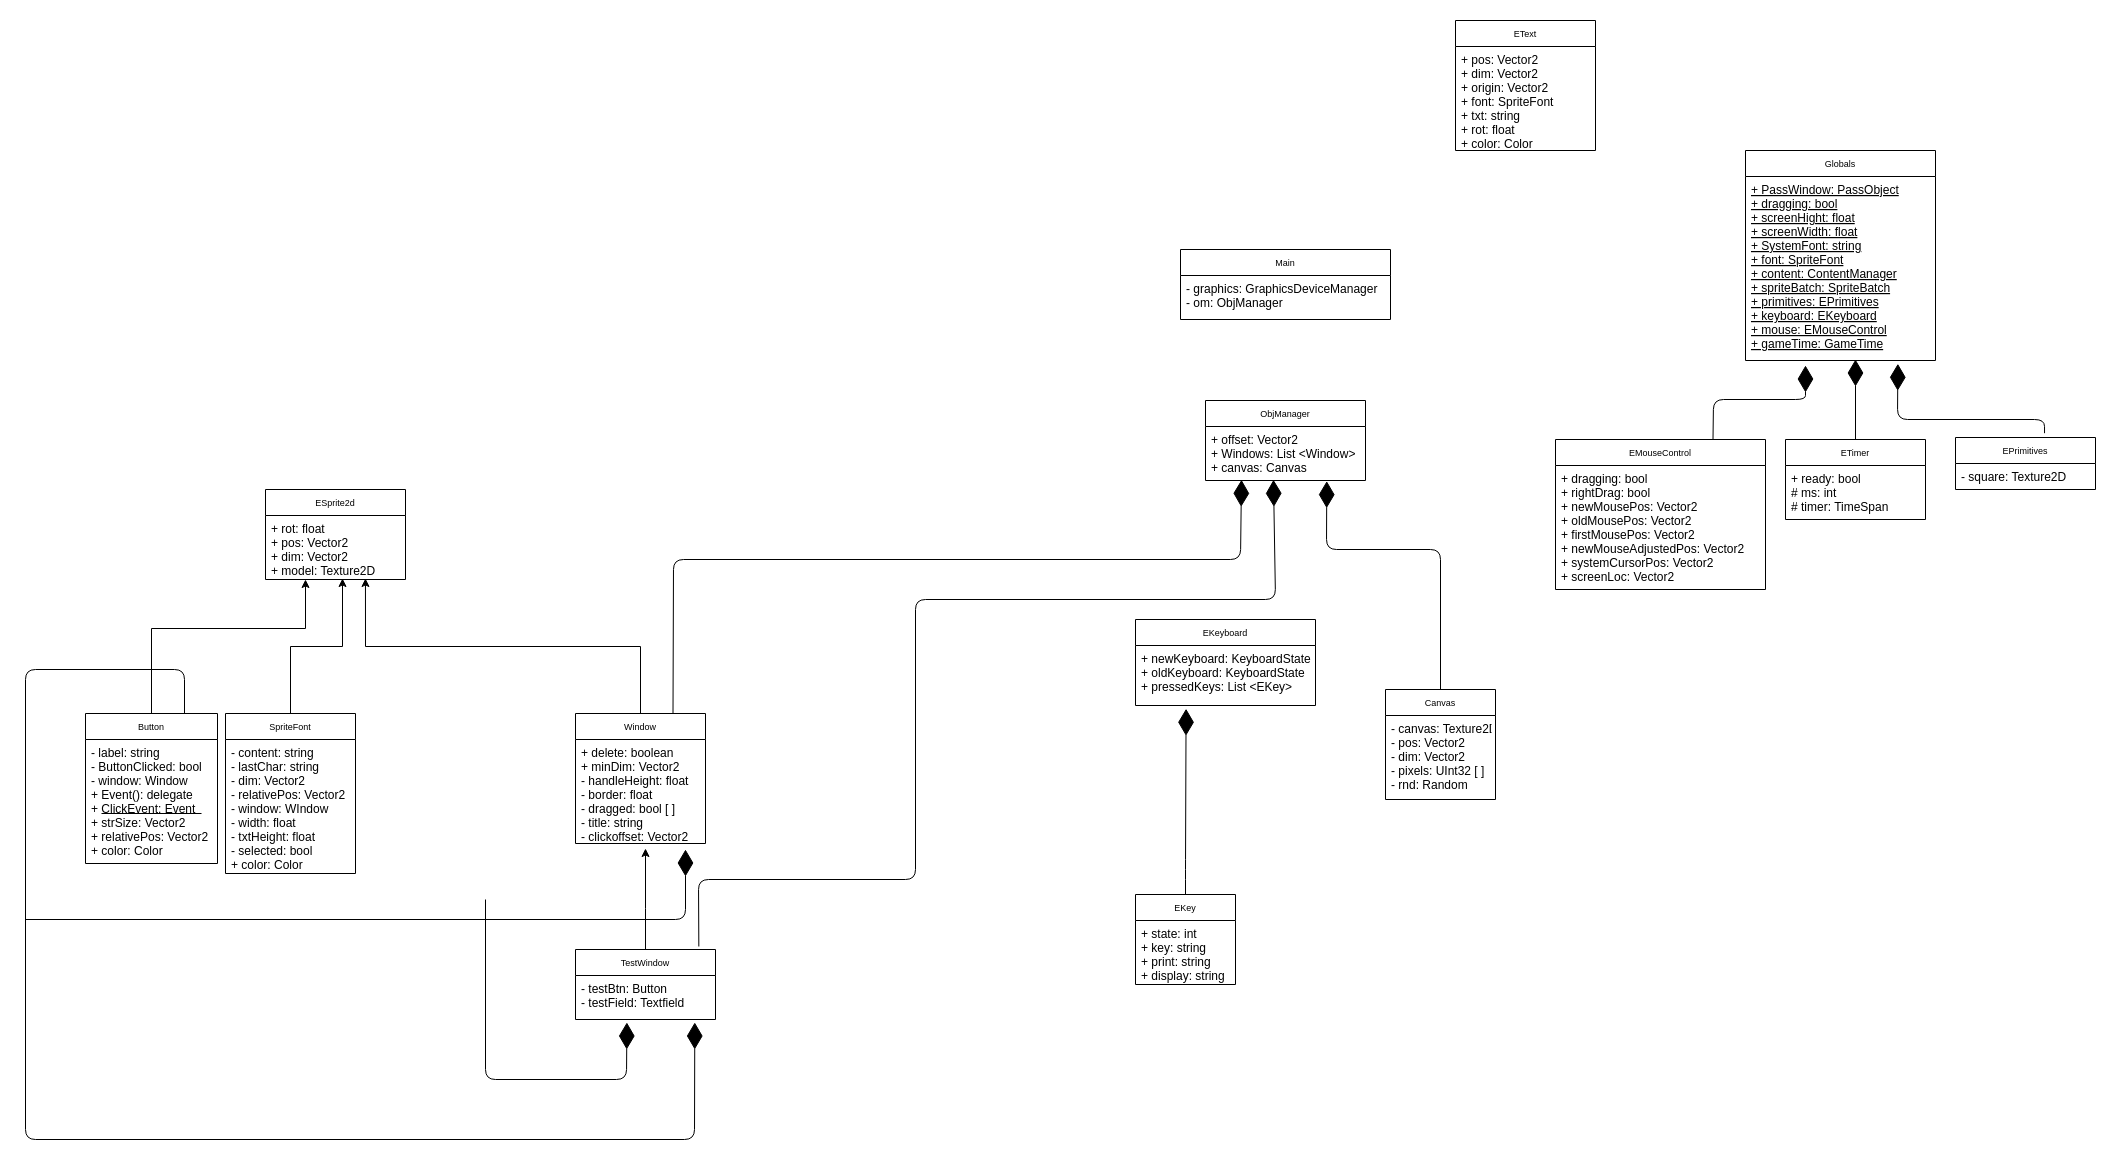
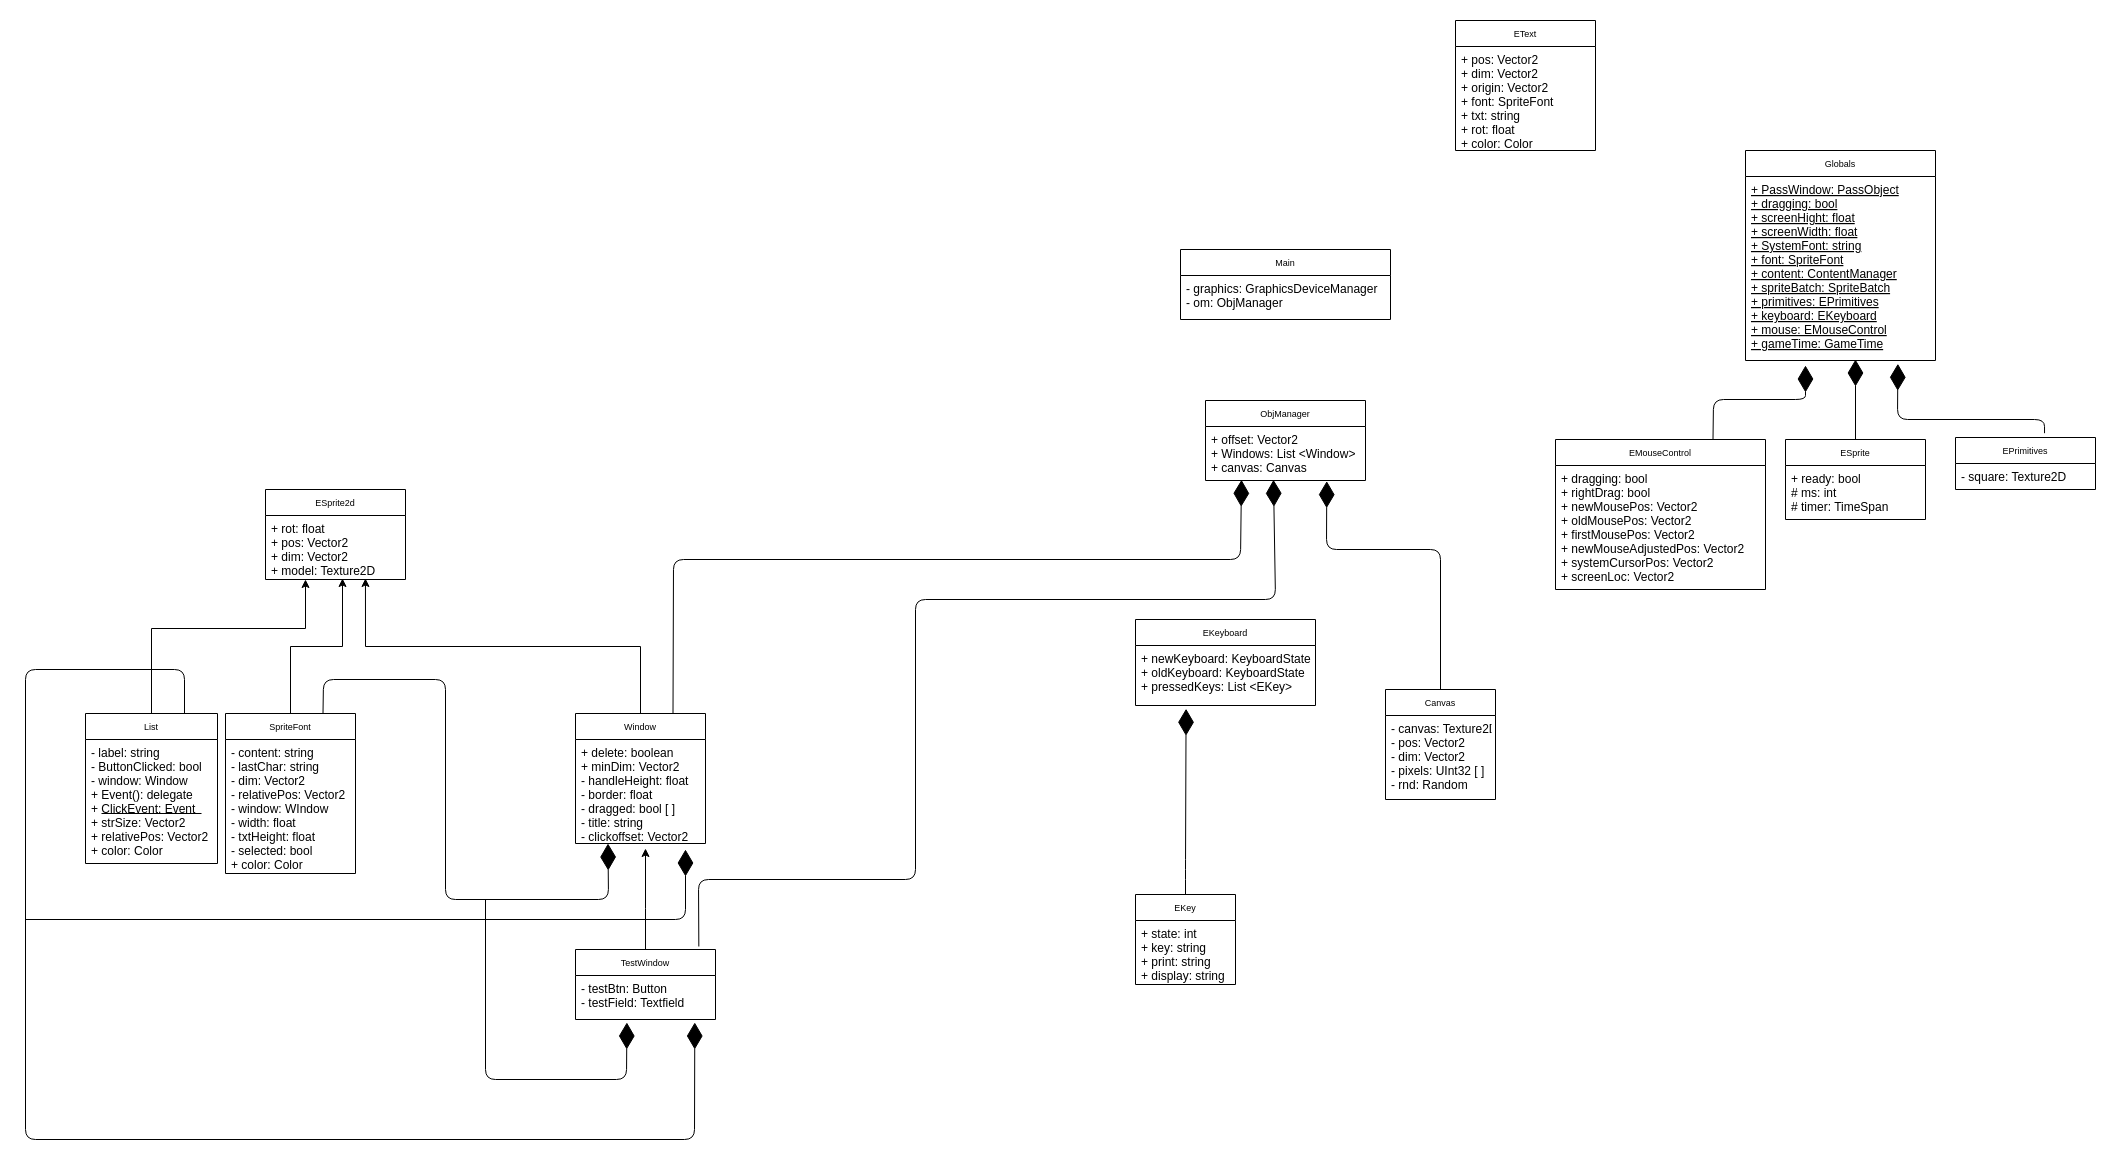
node "ETimer": label "ETimer" -> "ESprite"
node "Button": label "Button" -> "List"
edge "SpriteFont" -> "Window": added
